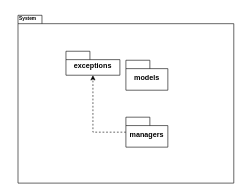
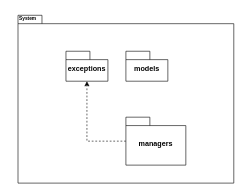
node "exceptions": size 54x24 -> 42x30
node "models": moved (147, 75) -> (147, 66)
node "managers": size 42x30 -> 60x48
